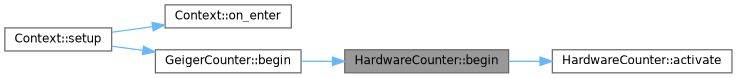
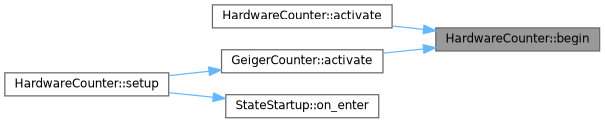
node "Context::on_enter": label "Context::on_enter" -> "StateStartup::on_enter"
node "Context::setup": label "Context::setup" -> "HardwareCounter::setup"
node "GeigerCounter::begin": label "GeigerCounter::begin" -> "GeigerCounter::activate"
edge "HardwareCounter::begin" -> "HardwareCounter::activate": reversed
